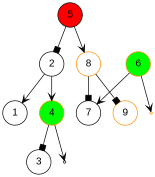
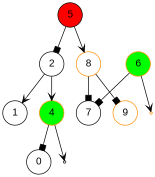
edge "6" -> "7": arrowhead vee -> box
node "3": label "3" -> "0"
